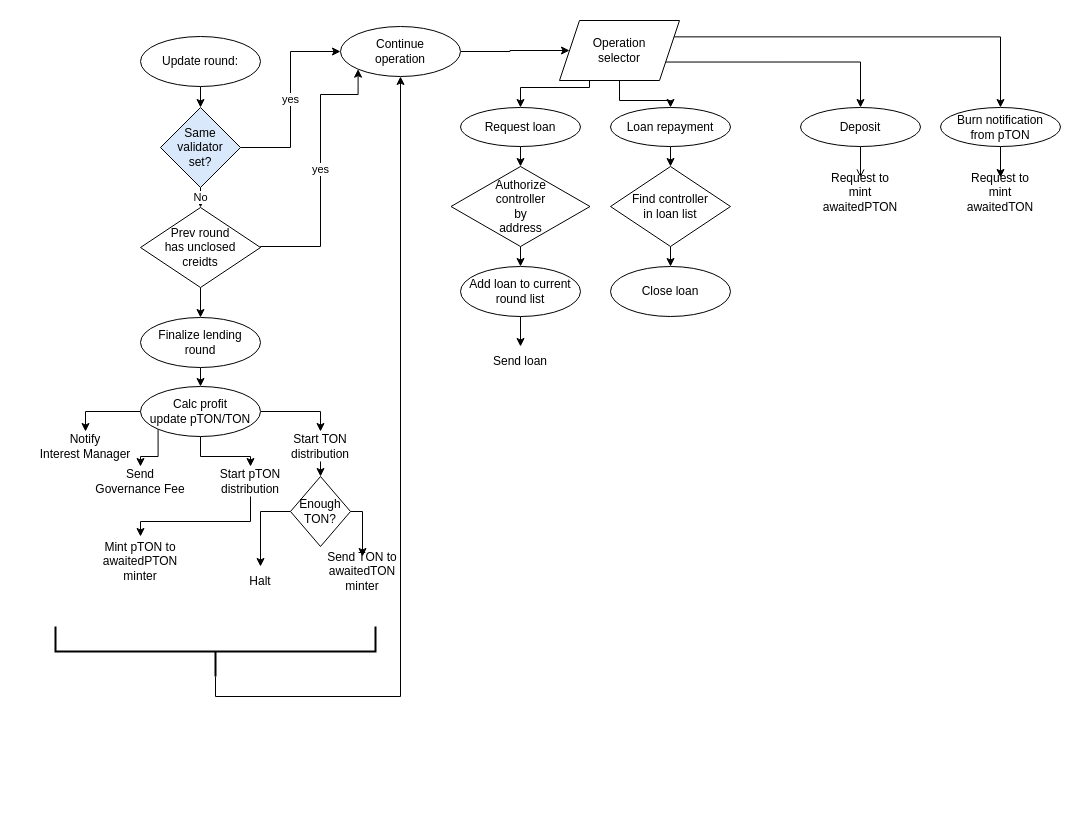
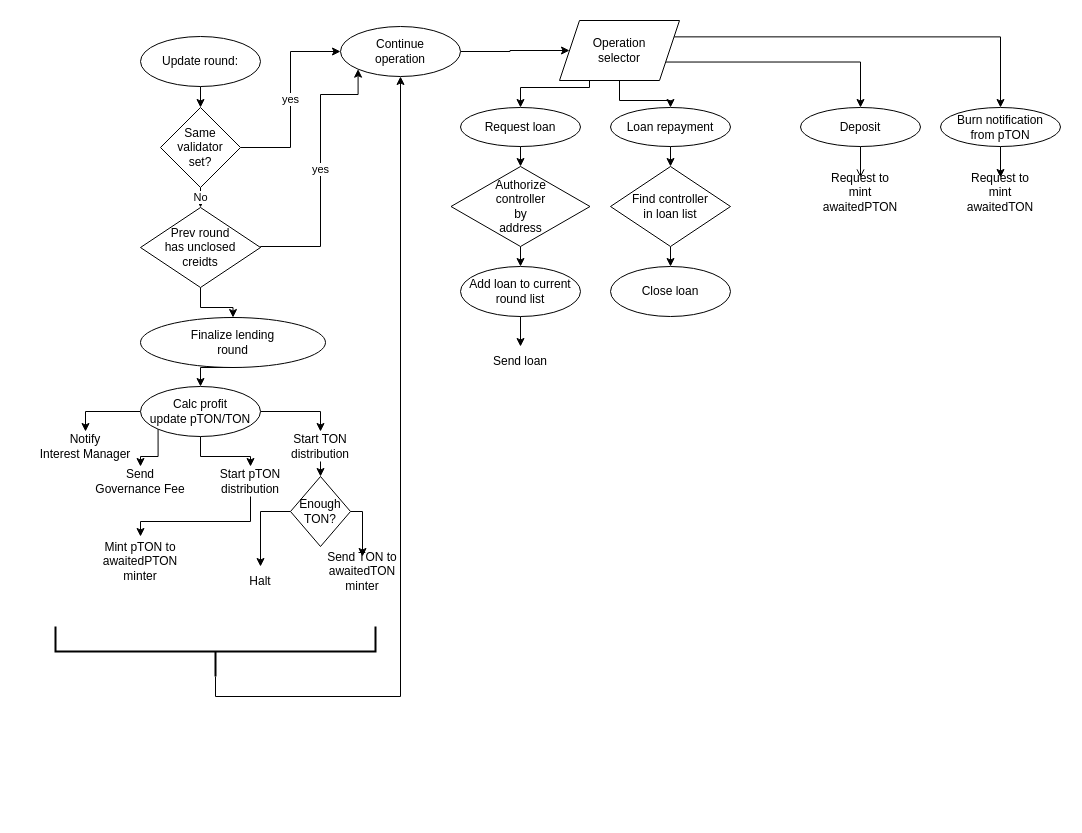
node "Same validator set?": fillcolor #dae8fc -> #ffffff
node "Finalize lending round": size 120x50 -> 185x50
